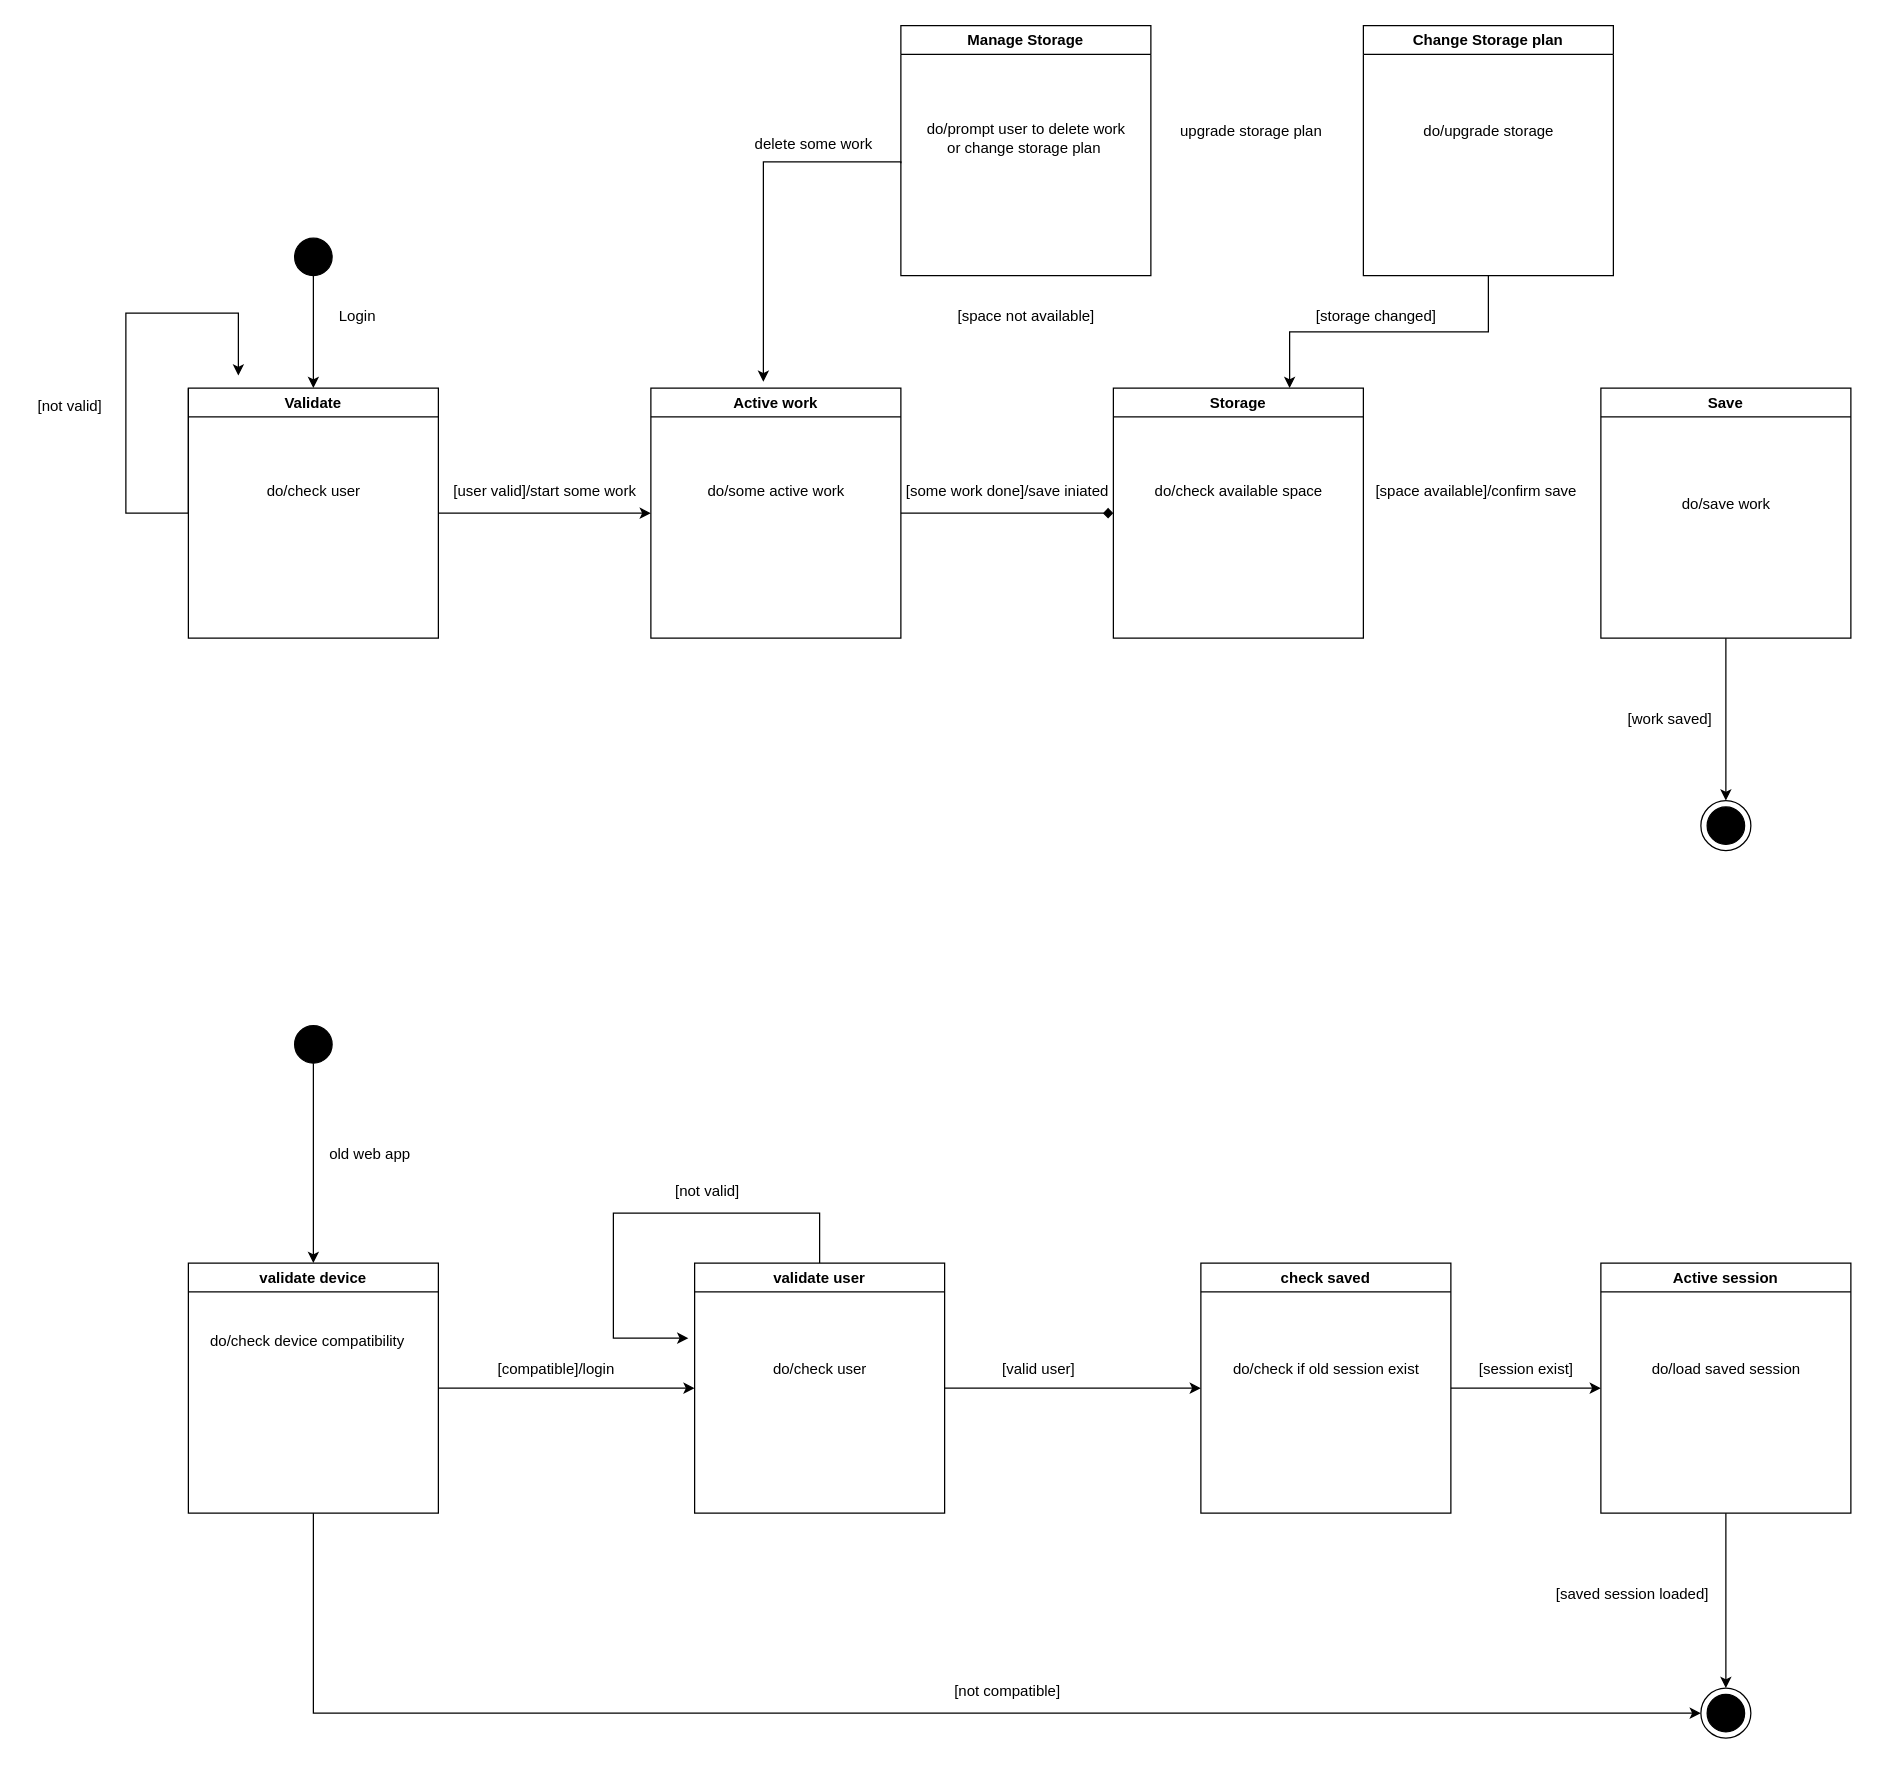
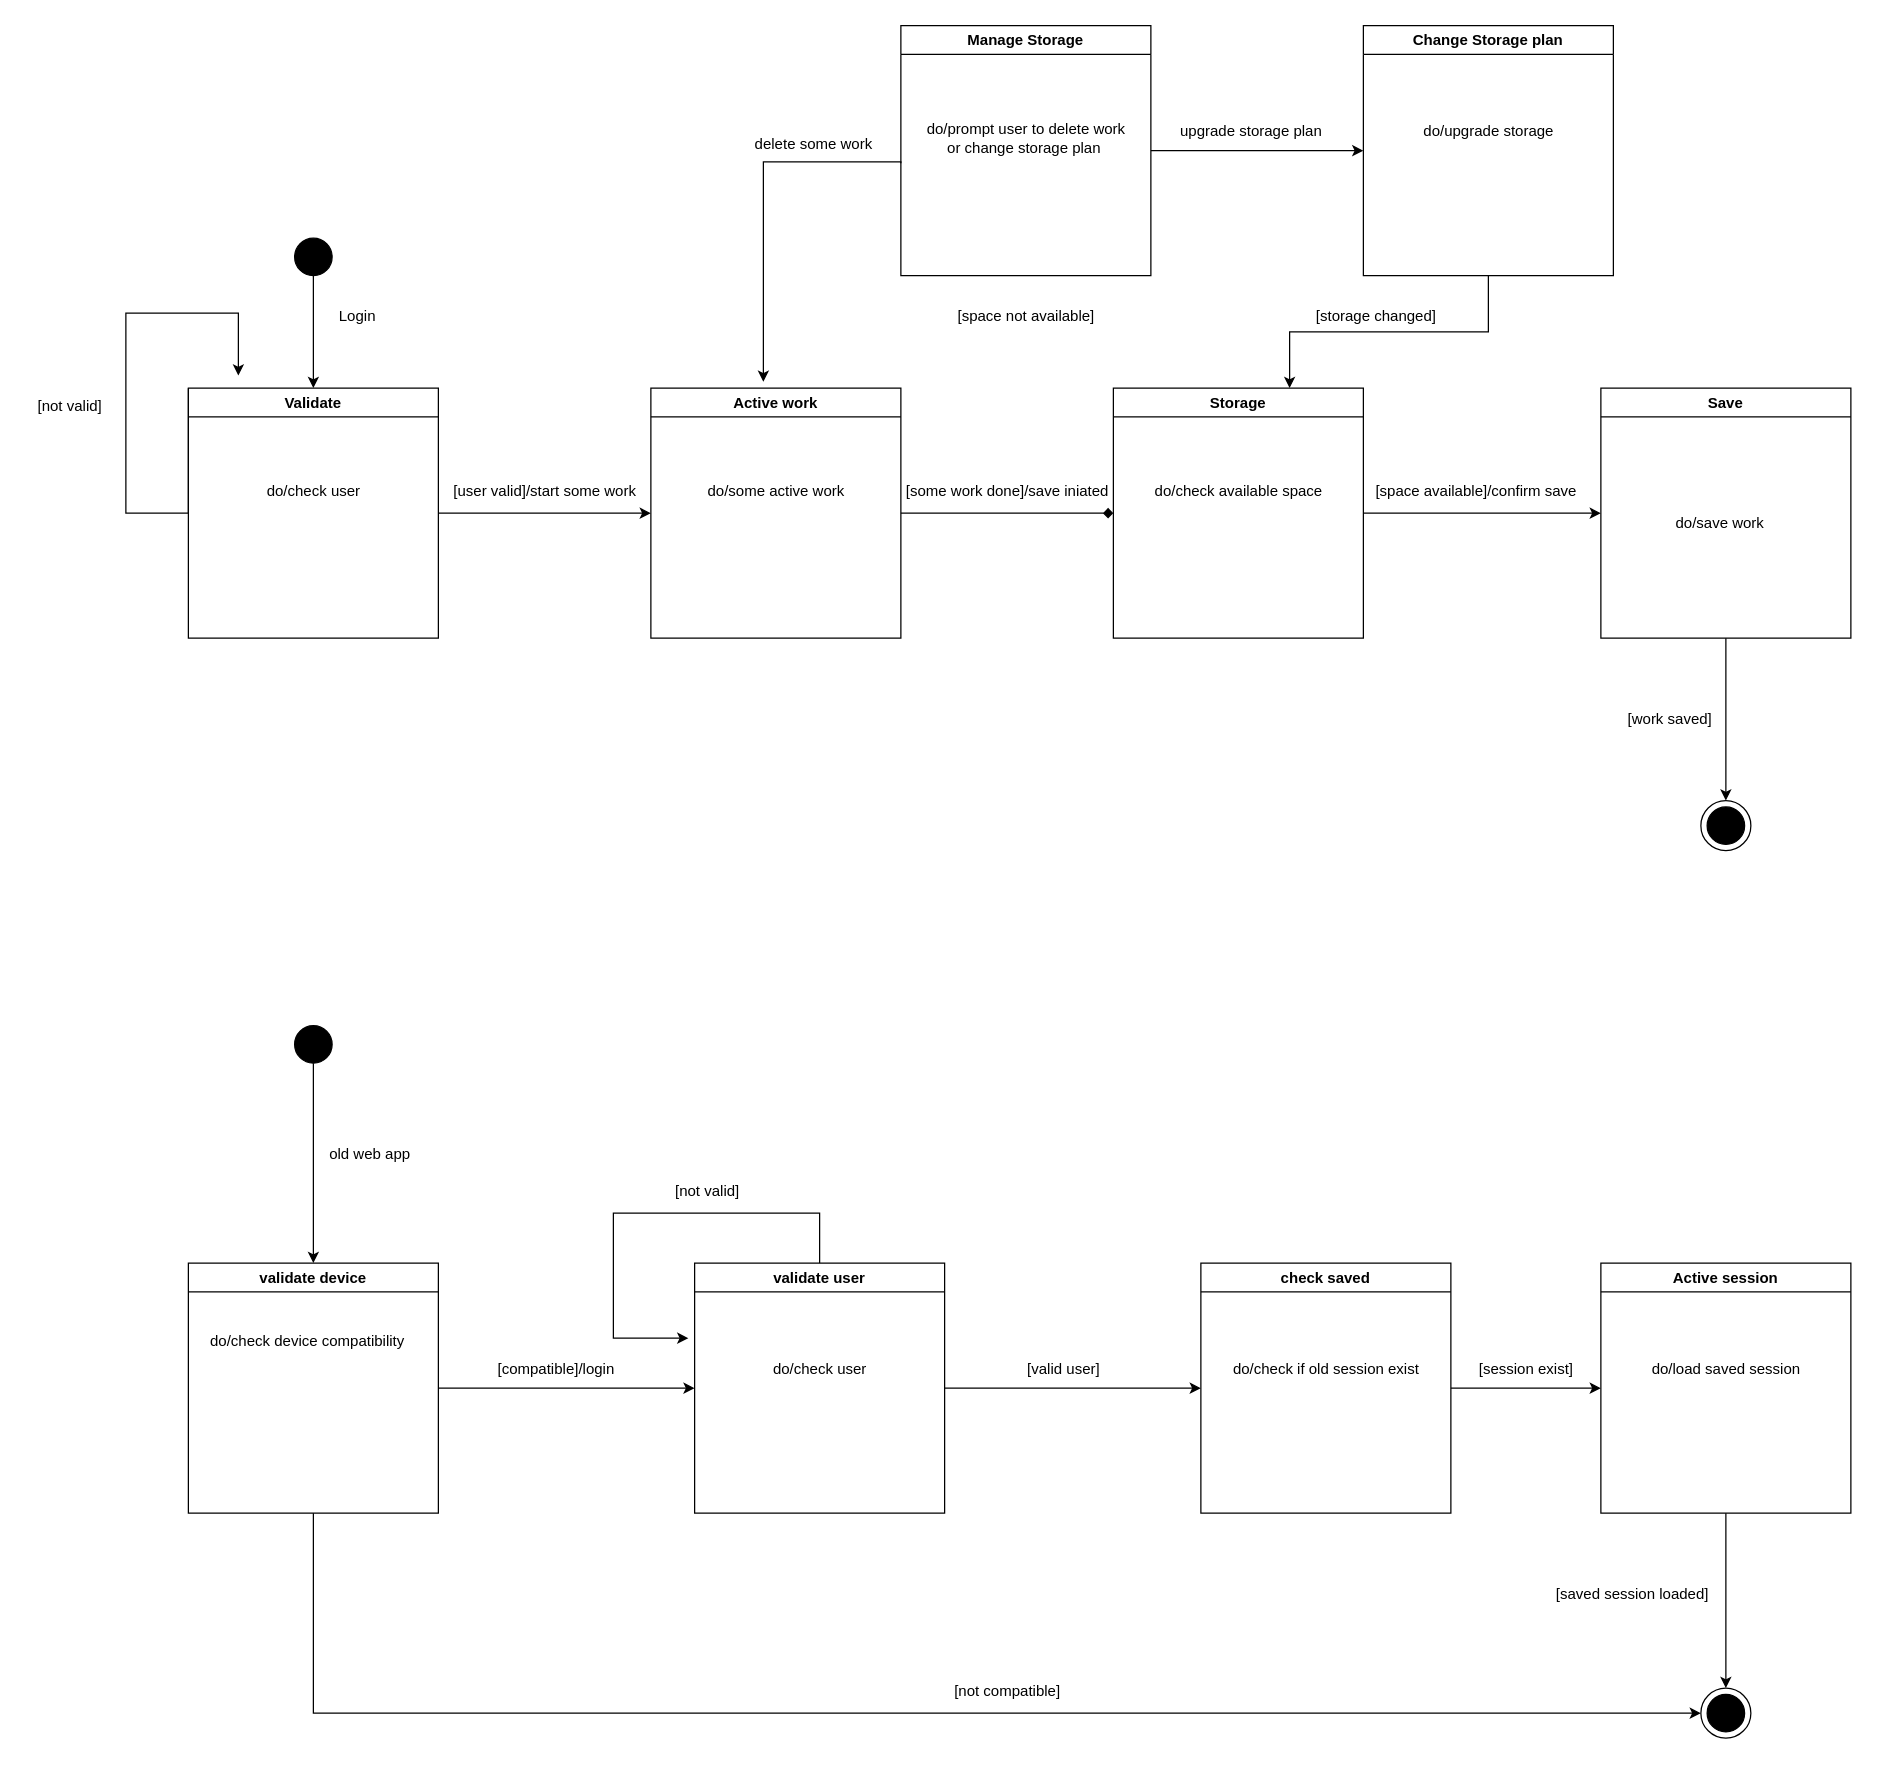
edge "Manage Storage" -> "Change Storage plan": added
node "do/save work": moved (1726, 504) -> (1719, 523)
edge "Storage" -> "Save": added
node "[valid user]": moved (1038, 1369) -> (1063, 1369)
